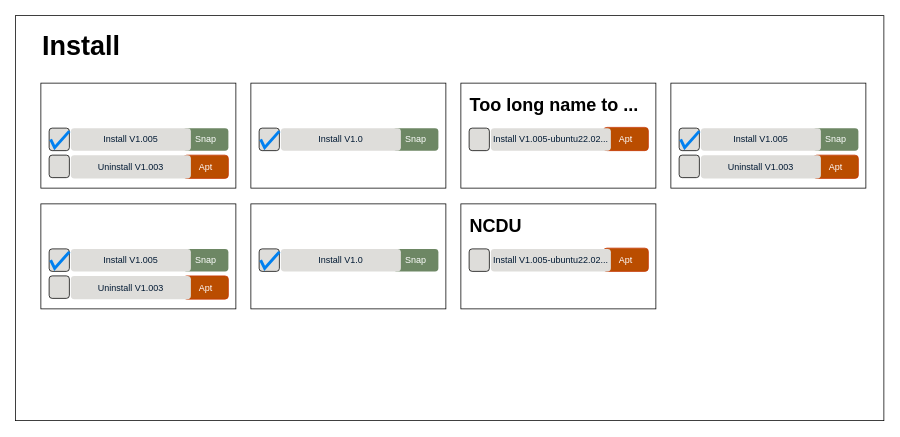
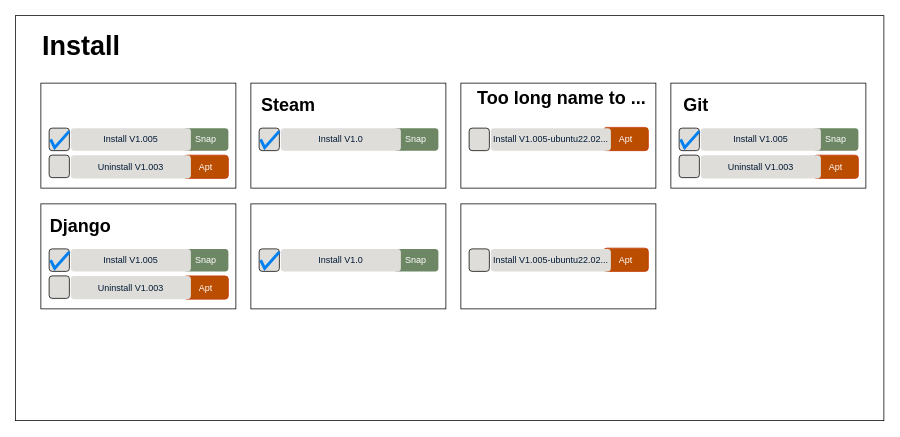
node "Steam": added
node "Too long name to ...": moved (555, 105) -> (562, 98)
node "Git": added
node "Django": added
node "NCDU": removed
